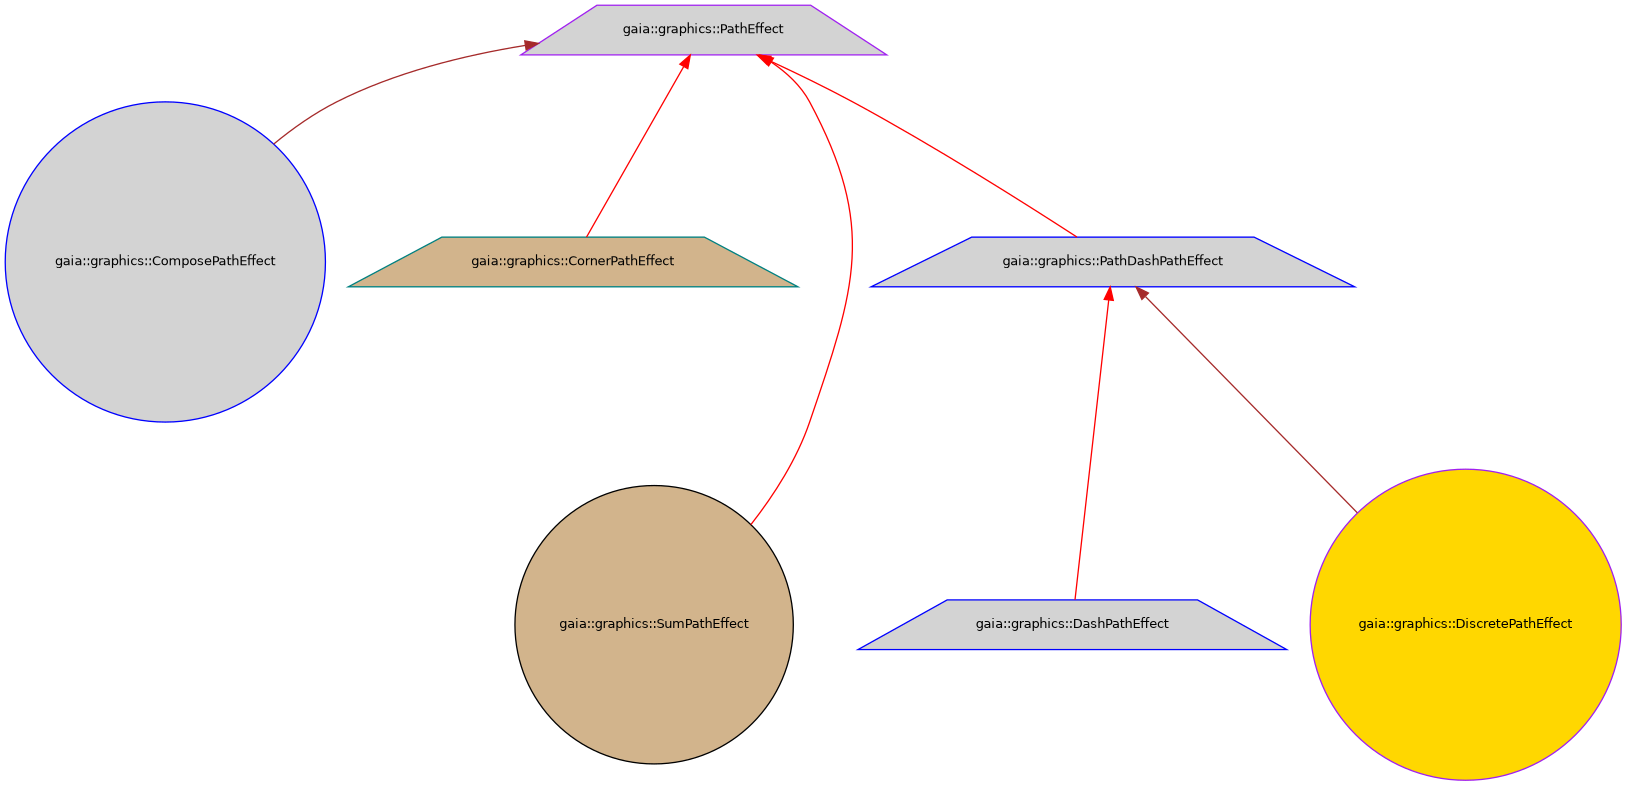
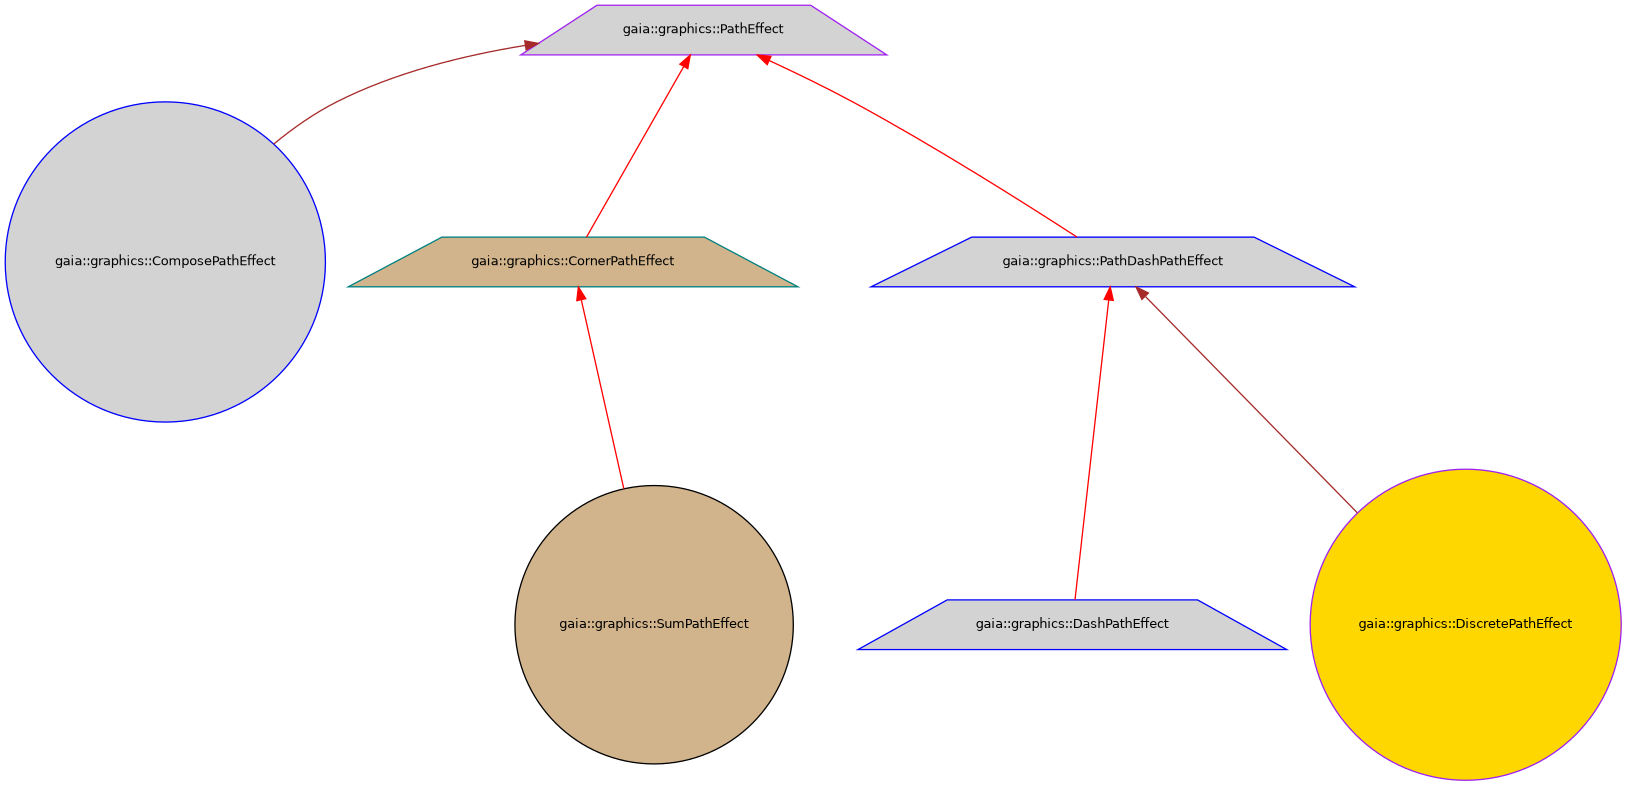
edge "gaia::graphics::SumPathEffect" -> "gaia::graphics::PathEffect": now "gaia::graphics::SumPathEffect" -> "gaia::graphics::CornerPathEffect"
